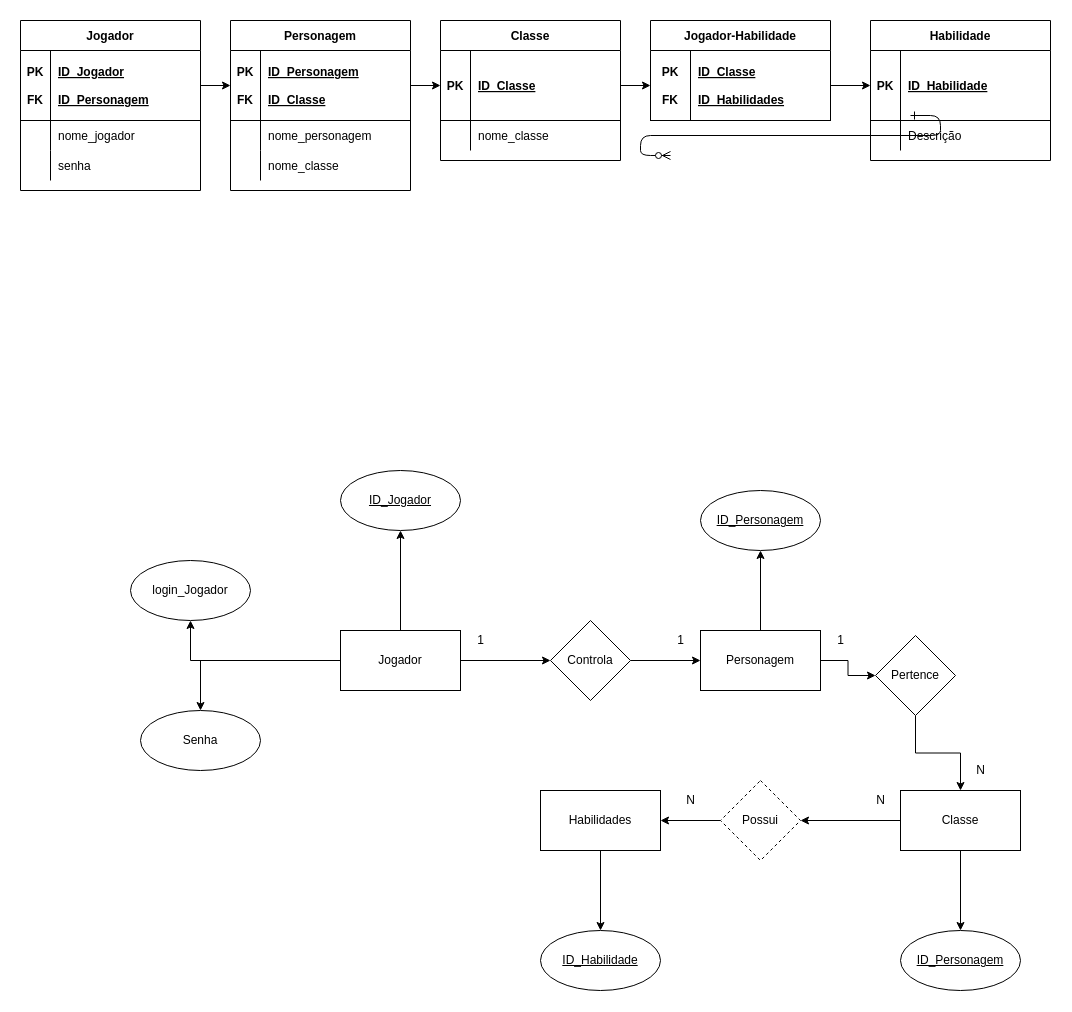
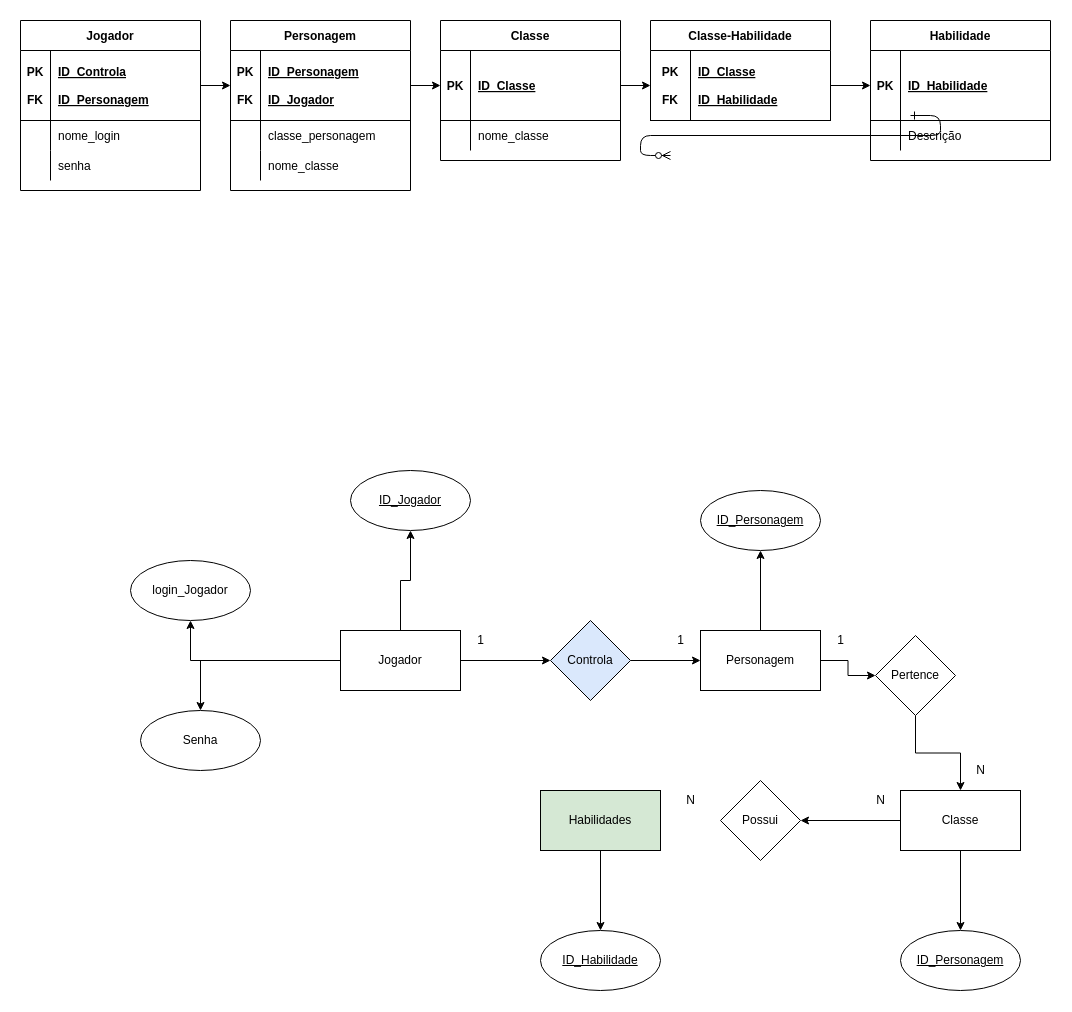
node "Jogador-Habilidade": label "Jogador-Habilidade" -> "Classe-Habilidade"
node "ID_Jogador ID_Personagem": label "ID_Jogador ID_Personagem" -> "ID_Controla ID_Personagem"
node "ID_Personagem ID_Classe": label "ID_Personagem ID_Classe" -> "ID_Personagem ID_Jogador"
node "ID_Classe ID_Habilidades": label "ID_Classe ID_Habilidades" -> "ID_Classe ID_Habilidade"
node "nome_jogador": label "nome_jogador" -> "nome_login"
node "nome_personagem": label "nome_personagem" -> "classe_personagem"
node "ID_Jogador": moved (401, 501) -> (411, 501)
node "Controla": fillcolor #ffffff -> #dae8fc
node "Habilidades": fillcolor #ffffff -> #d5e8d4
edge "Possui" -> "Habilidades": removed
node "Possui": style dashed -> solid
